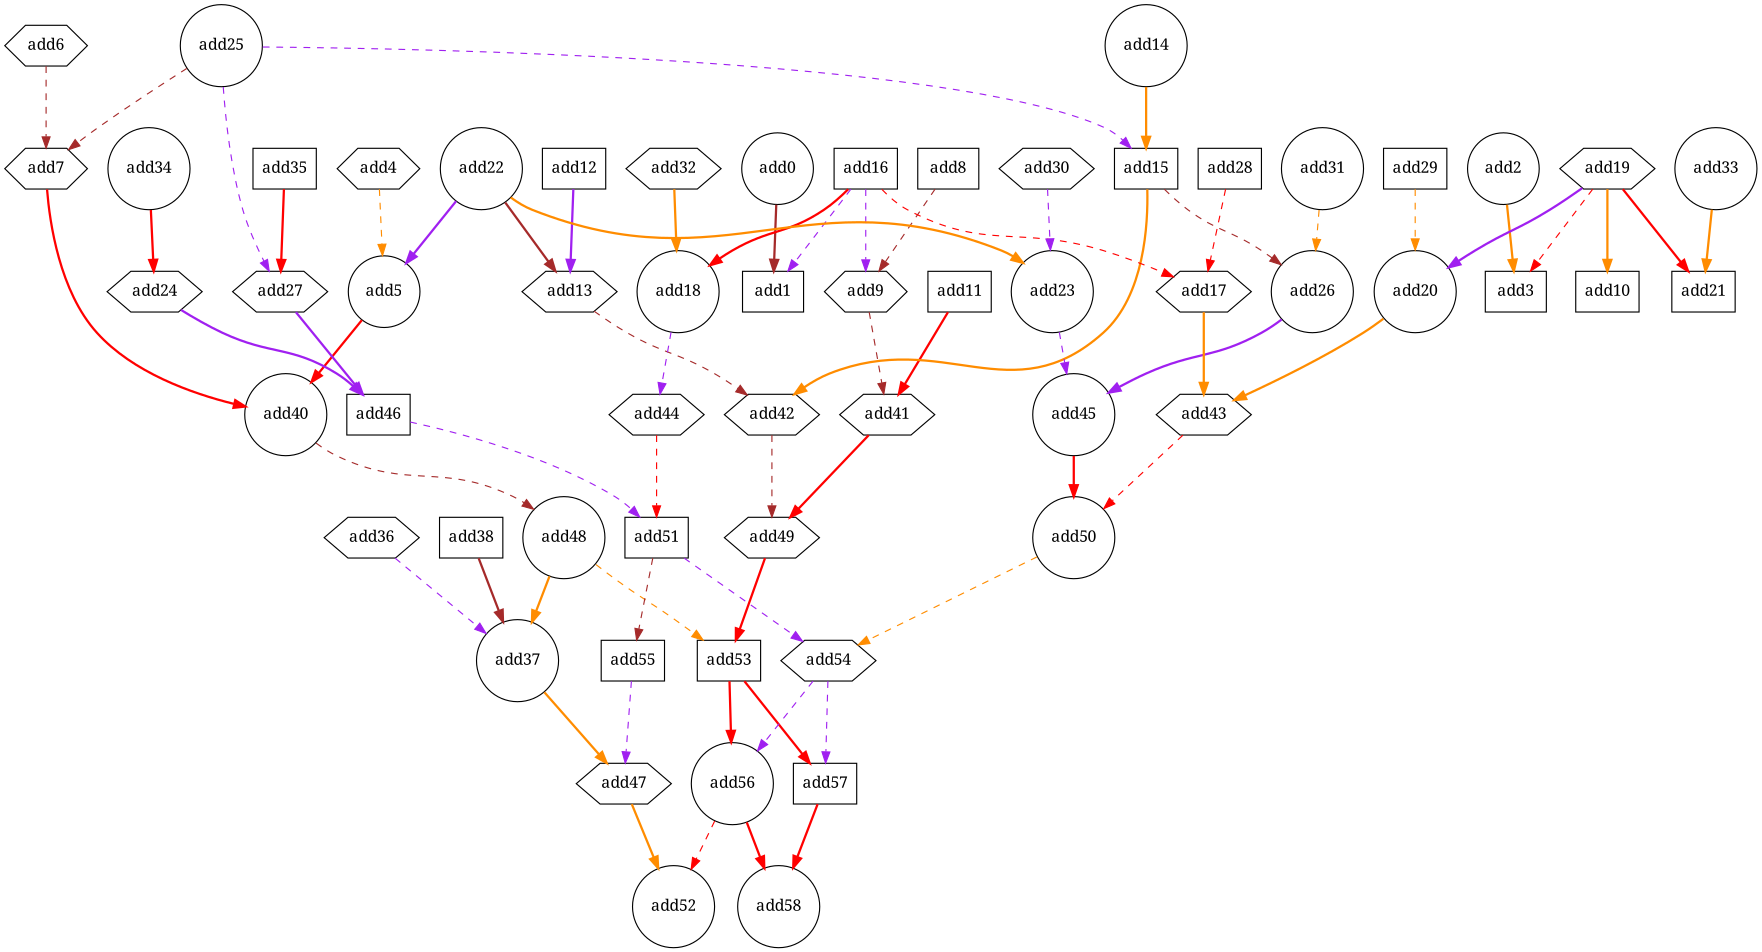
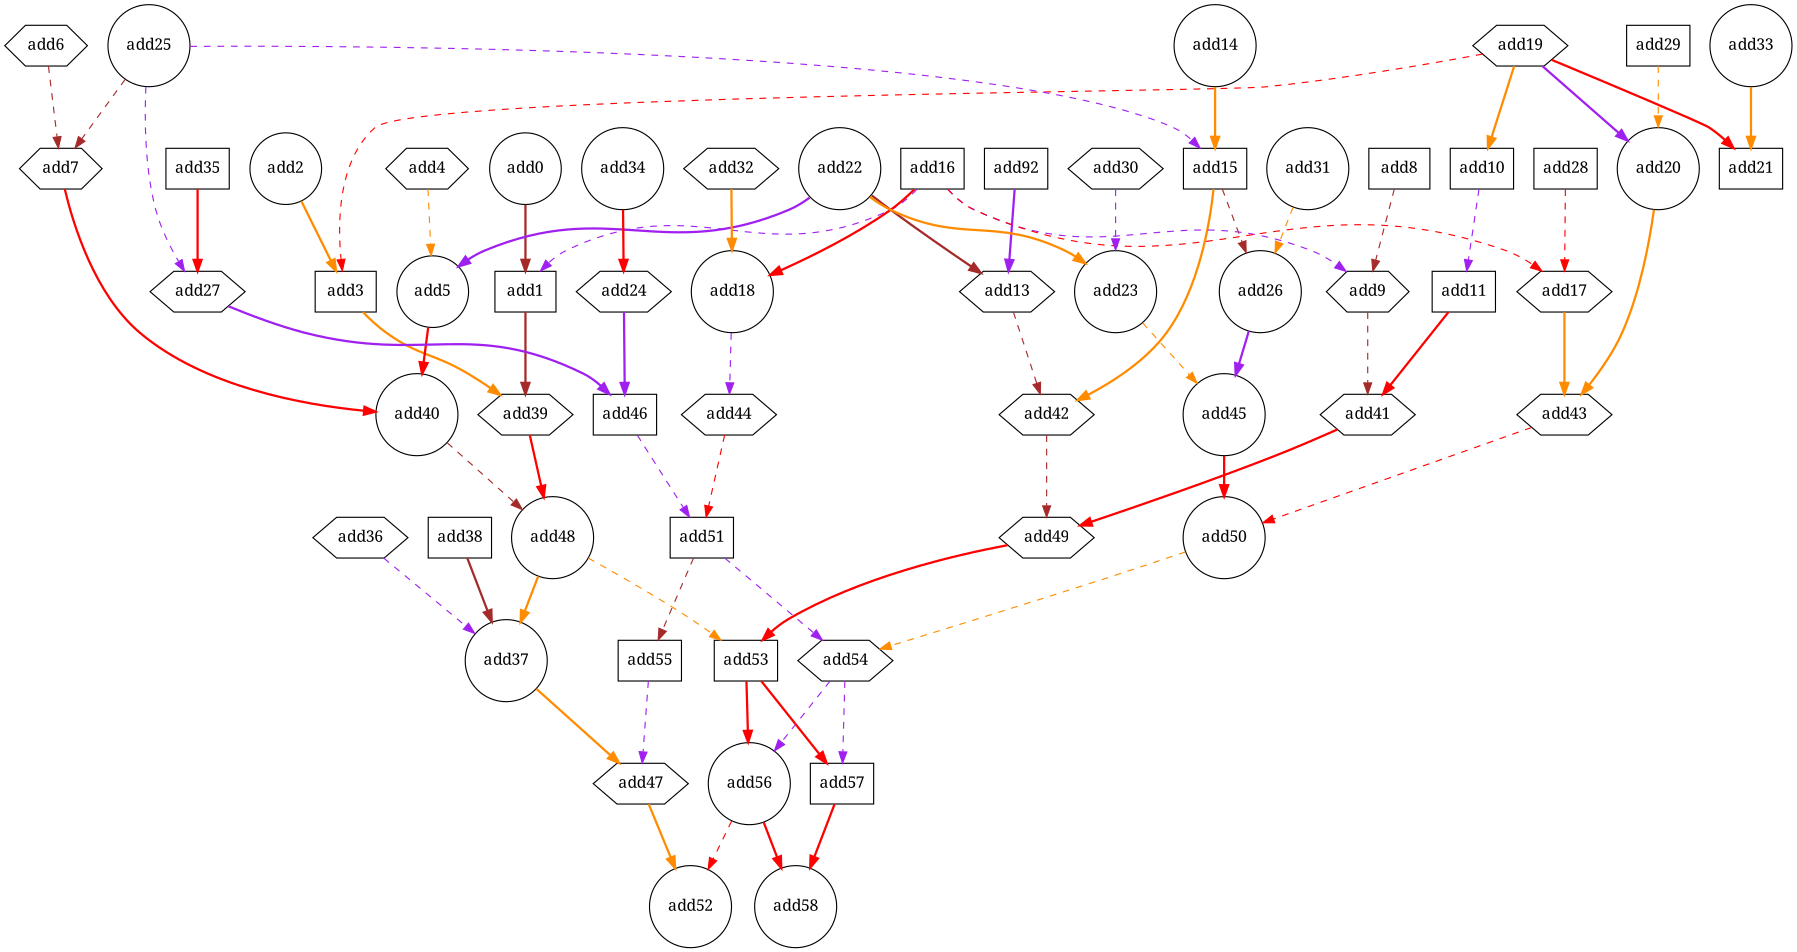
node "add12": label "add12" -> "add92"
edge "add10" -> "add11": added
edge "add23" -> "add45": color purple -> darkorange
node "add39": added
